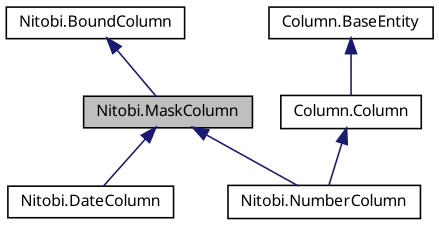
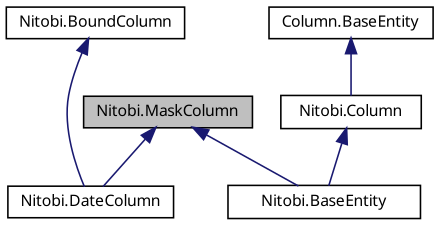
edge "Nitobi.MaskColumn" -> "Nitobi.BoundColumn": now "Nitobi.DateColumn" -> "Nitobi.BoundColumn"
node "Column.Column": label "Column.Column" -> "Nitobi.Column"
node "Nitobi.NumberColumn": label "Nitobi.NumberColumn" -> "Nitobi.BaseEntity"
